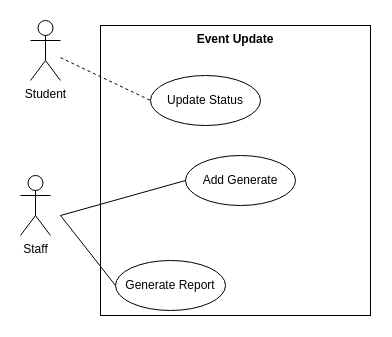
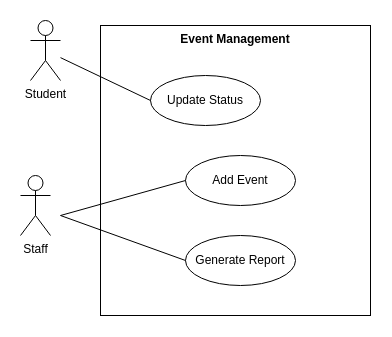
node "Event Update": label "Event Update" -> "Event Management"
edge "Student" -- "Update Status": style dashed -> solid
node "Add Generate": label "Add Generate" -> "Add Event"
node "Generate Report": moved (171, 286) -> (241, 261)
